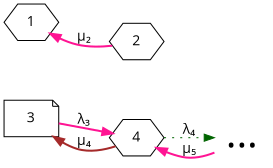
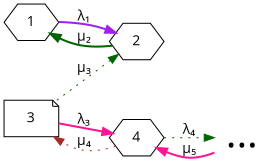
edge "1" -> "2": added, label "λ₁"
edge "2" -> "1": color deeppink -> darkgreen
edge "3" -> "2": added, label "μ₃"
edge "4" -> "3": style bold -> dotted
